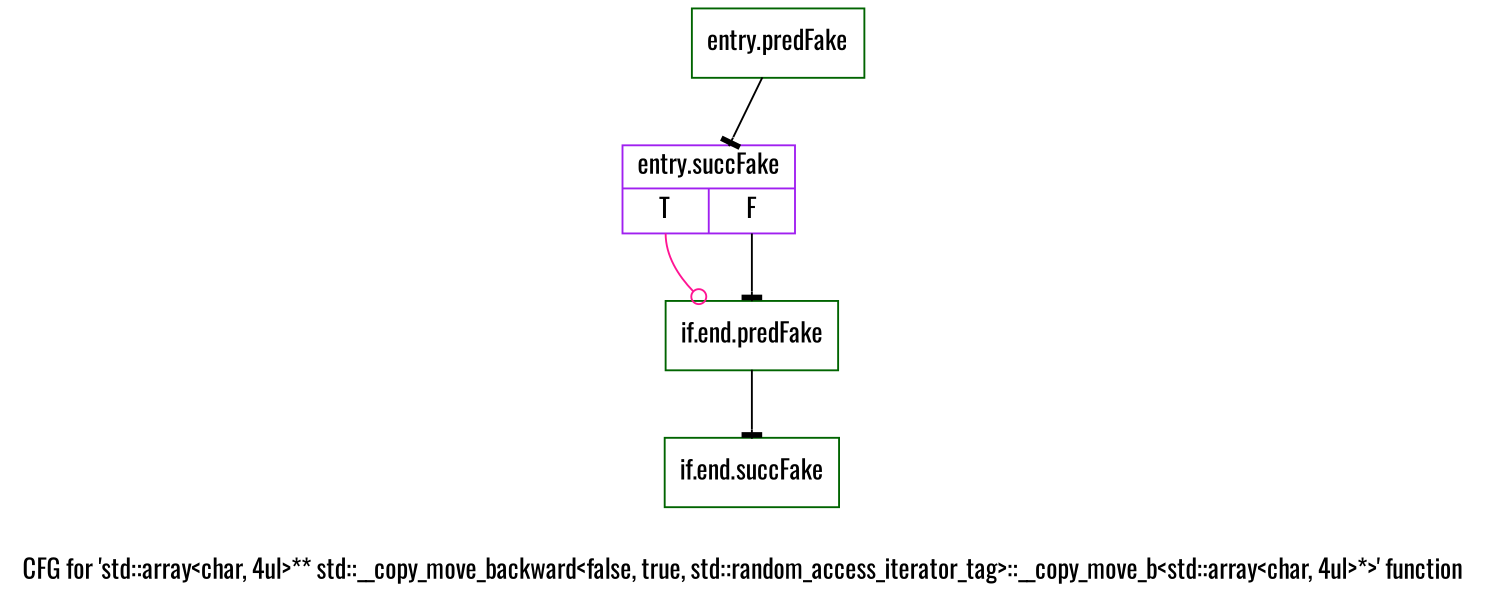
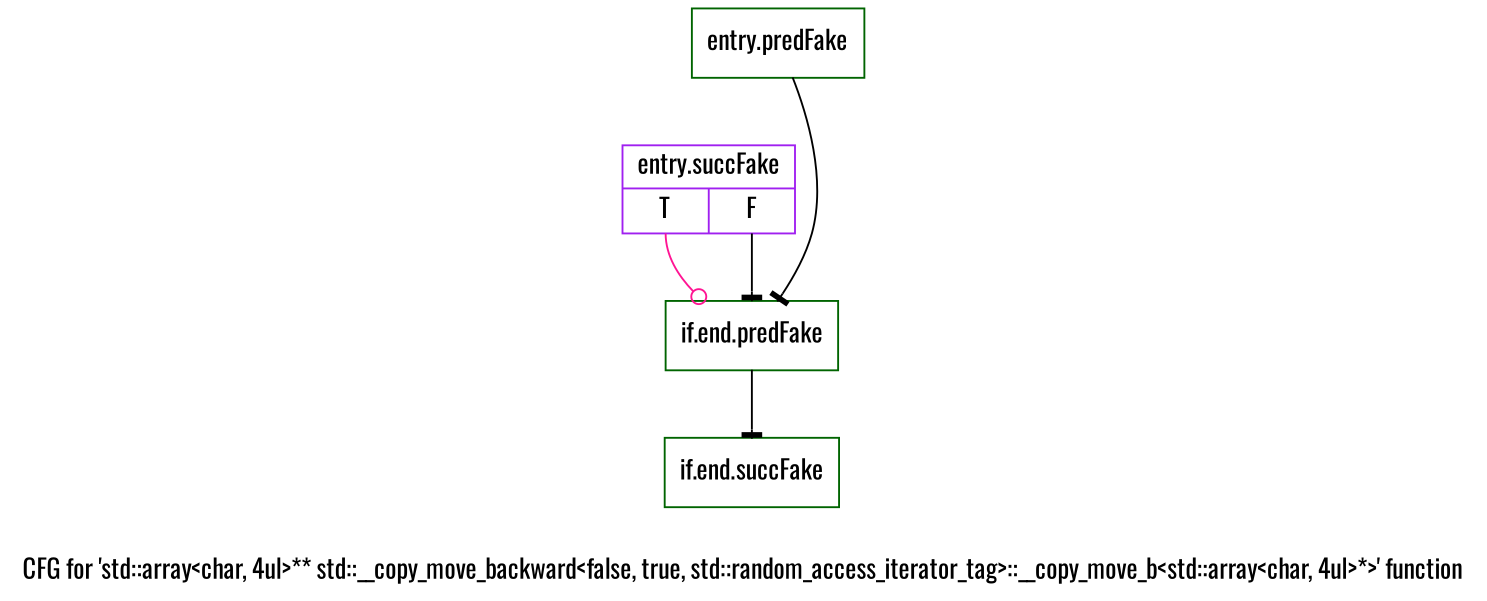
edge "entry.predFake" -> "entry.succFake": now "entry.predFake" -> "if.end.predFake"
